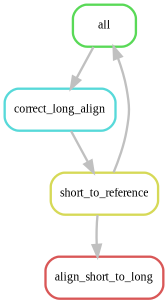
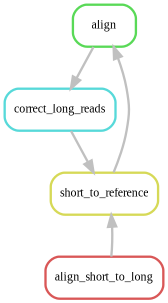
node "all": label "all" -> "align"
node "correct_long_align": label "correct_long_align" -> "correct_long_reads"
edge "short_to_reference" -> "align_short_to_long": reversed
